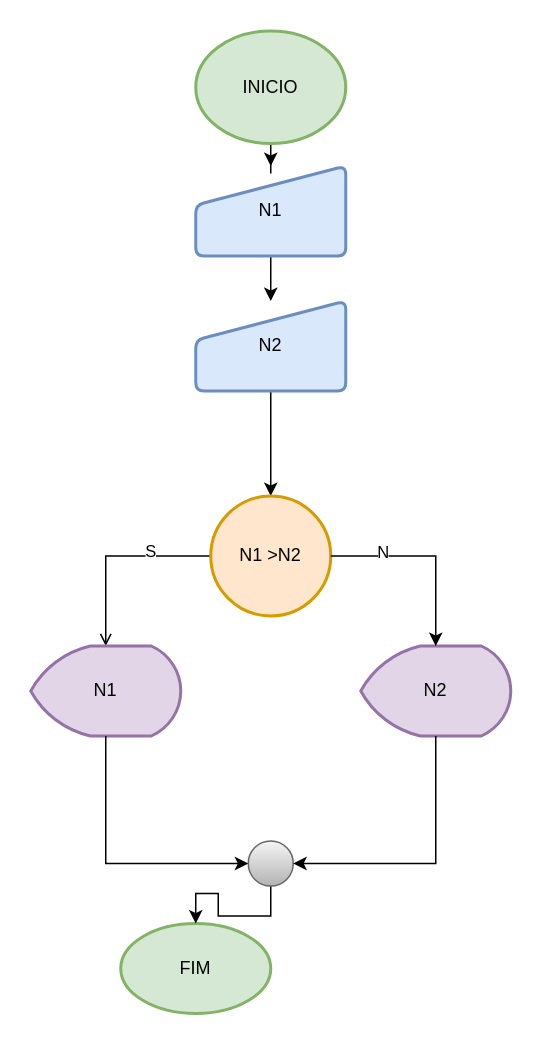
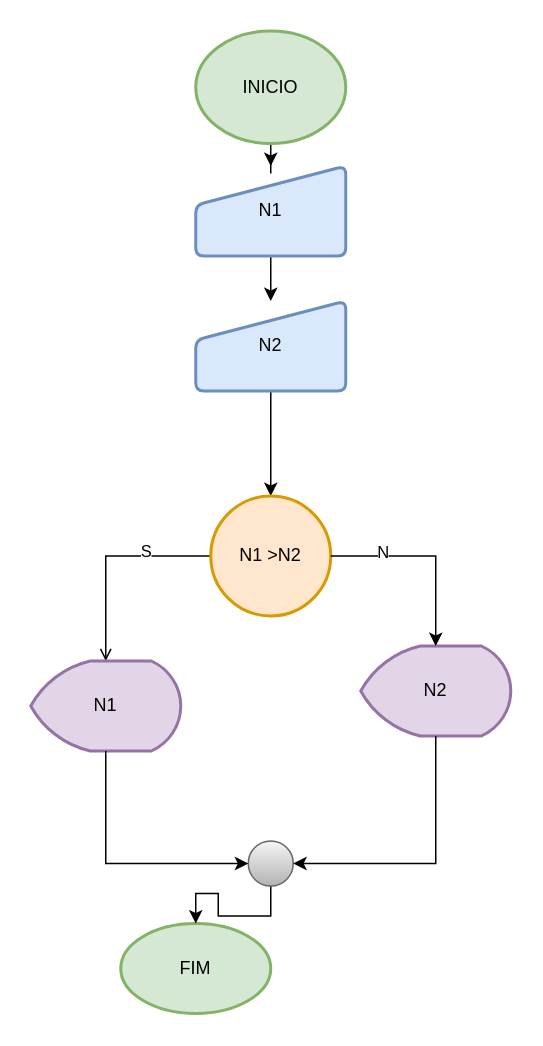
node "N1": moved (106, 691) -> (106, 706)
